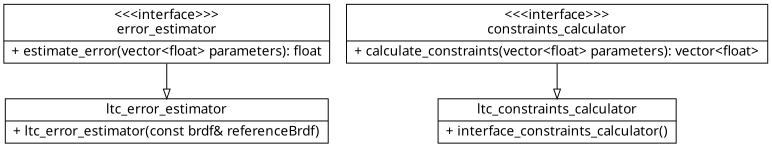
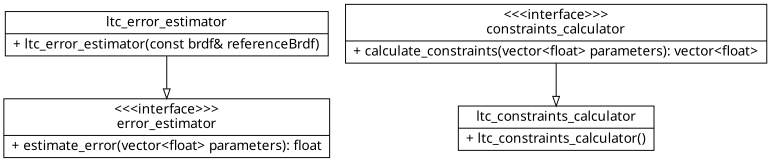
edge "error_estimator" -> "ltc_error_estimator": reversed
node "ltc_constraints_calculator": text "+ interface_constraints_calculator()" -> "+ ltc_constraints_calculator()"
